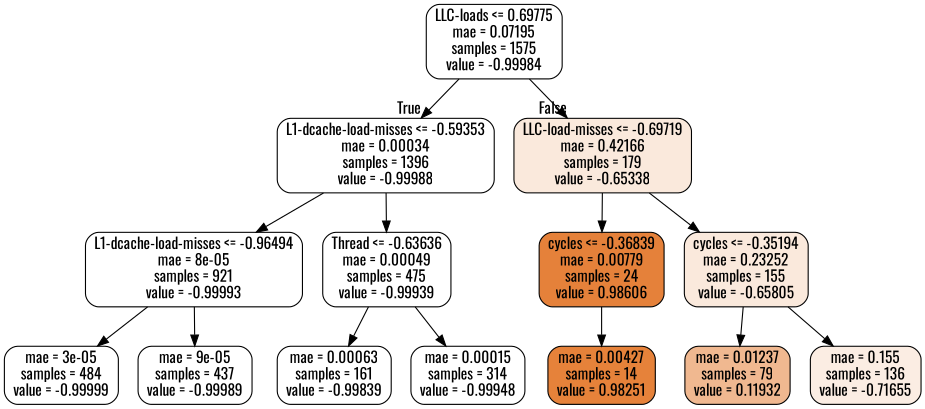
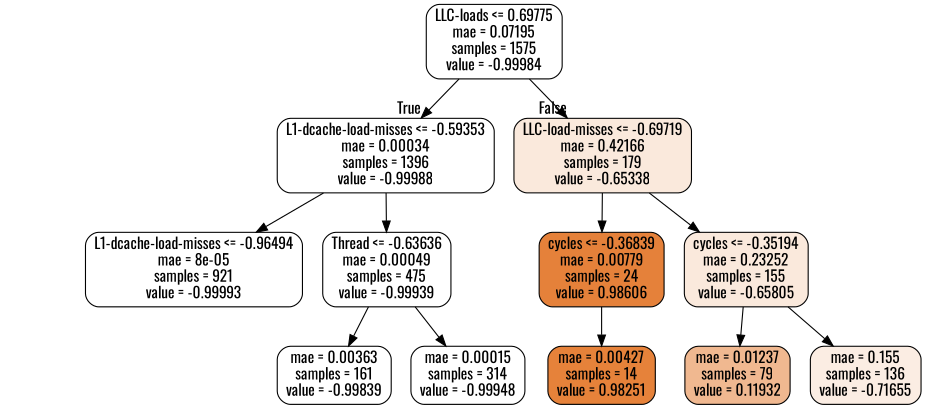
node "mae = 3e-05 samples = 484 value = -0.99999": removed
node "mae = 9e-05 samples = 437 value = -0.99989": removed
node "mae = 0.00063 samples = 161 value = -0.99839": label "mae = 0.00063 samples = 161 value = -0.99839" -> "mae = 0.00363 samples = 161 value = -0.99839"
